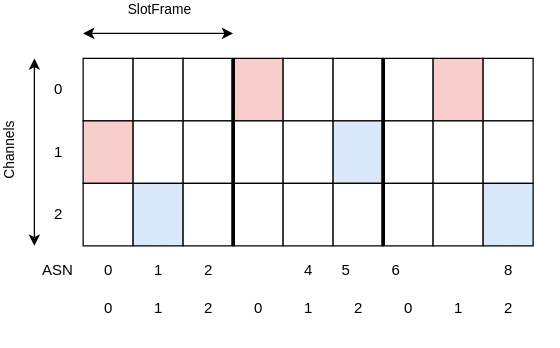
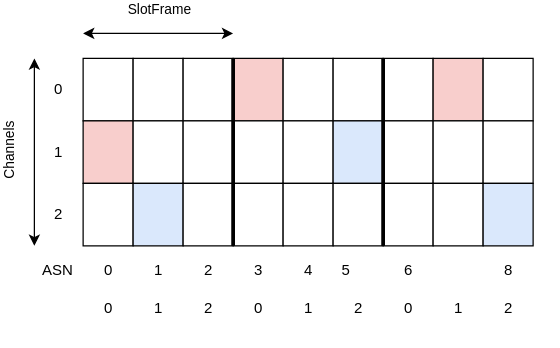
node "3": added
node "6": moved (396, 271) -> (408, 271)
